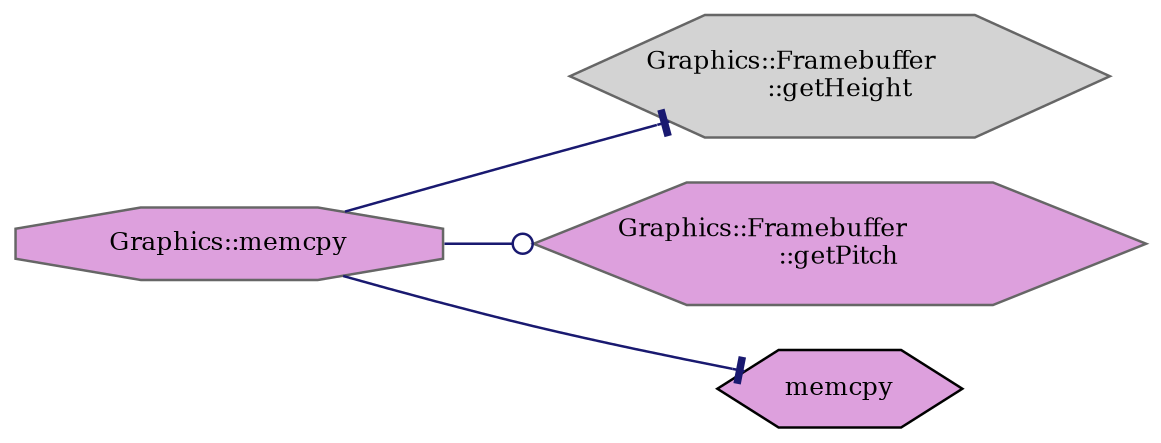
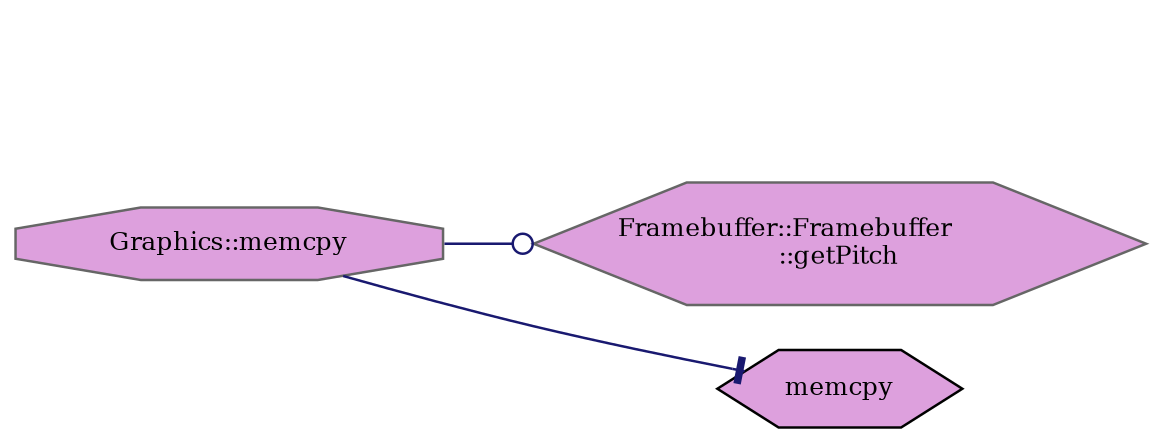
node "Graphics::Framebuffer ::getHeight": removed
node "Graphics::Framebuffer ::getPitch": label "Graphics::Framebuffer ::getPitch" -> "Framebuffer::Framebuffer ::getPitch"
